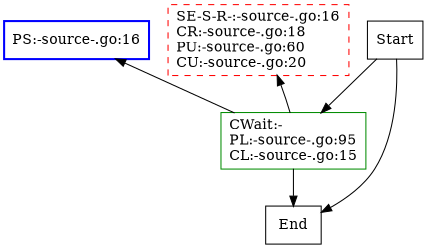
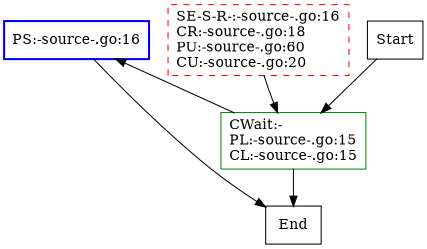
edge "CWait:-" -> "SE-S-R-:-source-.go:16": reversed
node "CWait:-": text "PL:-source-.go:95" -> "PL:-source-.go:15"
edge "Start" -> "End": now "PS:-source-.go:16" -> "End"
